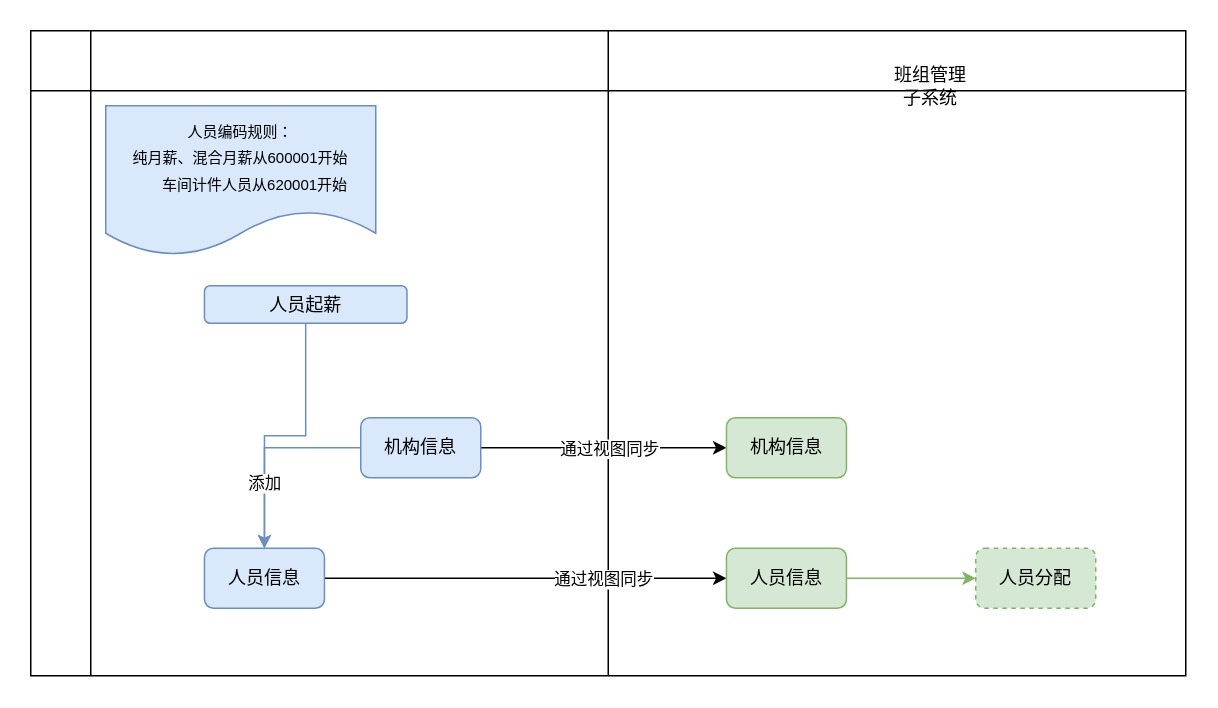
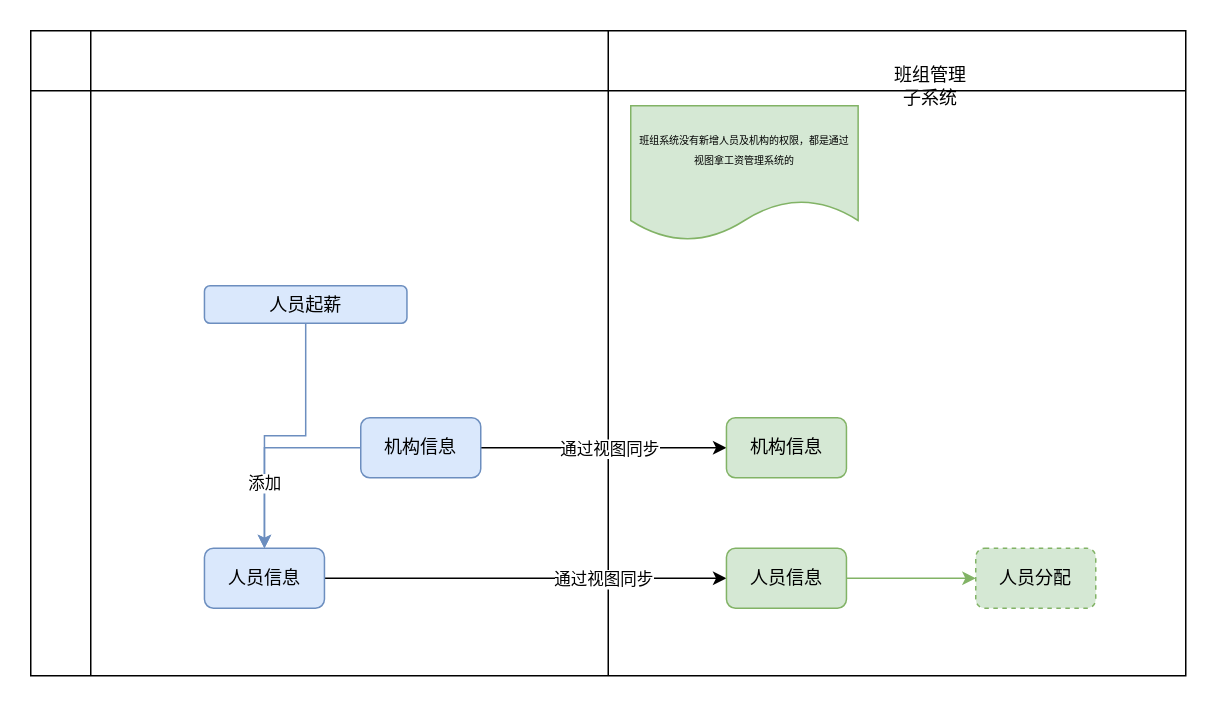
node "班组系统没有新增人员及机构的权限，都是通过视图拿工资管理系统的": added
node "人员编码规则：纯月薪、混合月薪从600001开始 车间计件人员从620001开始": removed
